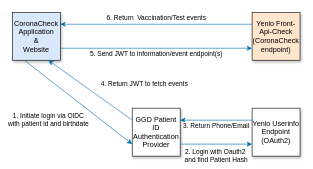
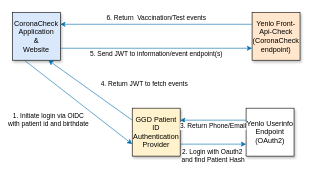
node "GGD Patient ID Authentication Provider": fillcolor #ffffff -> #fff2cc
node "Yenlo Userinfo Endpoint (OAuth2)": moved (276, 132) -> (270, 132)
